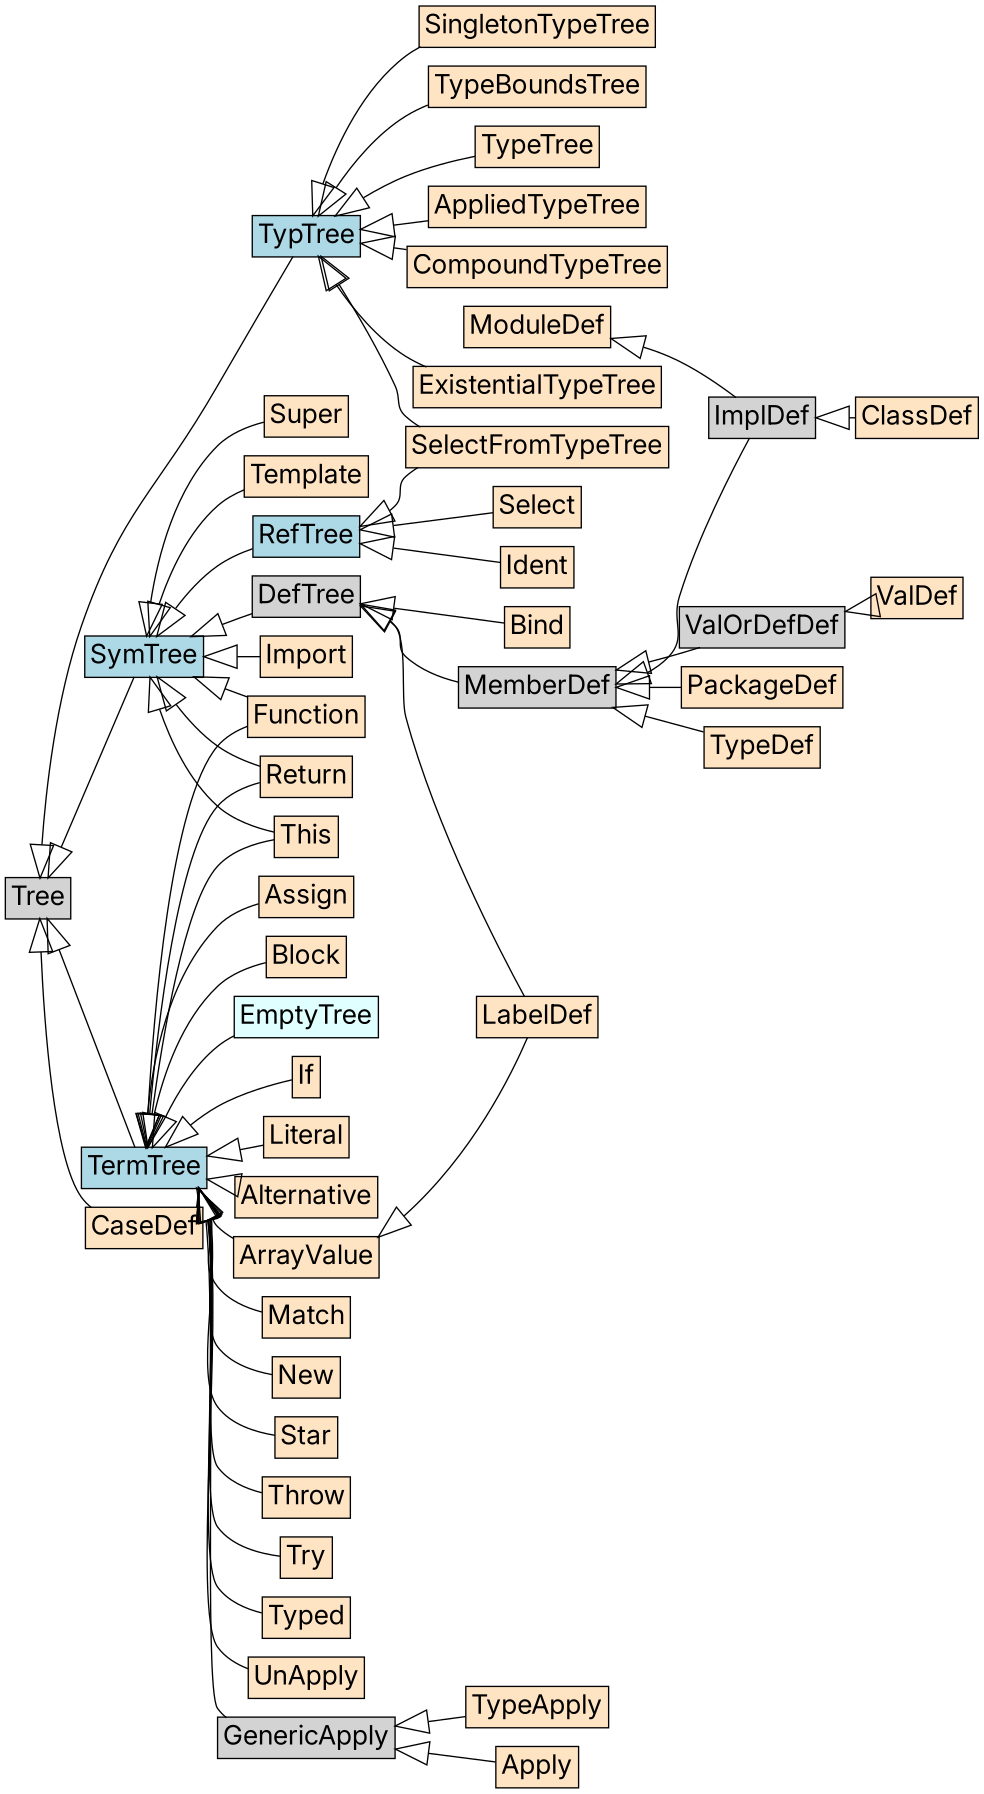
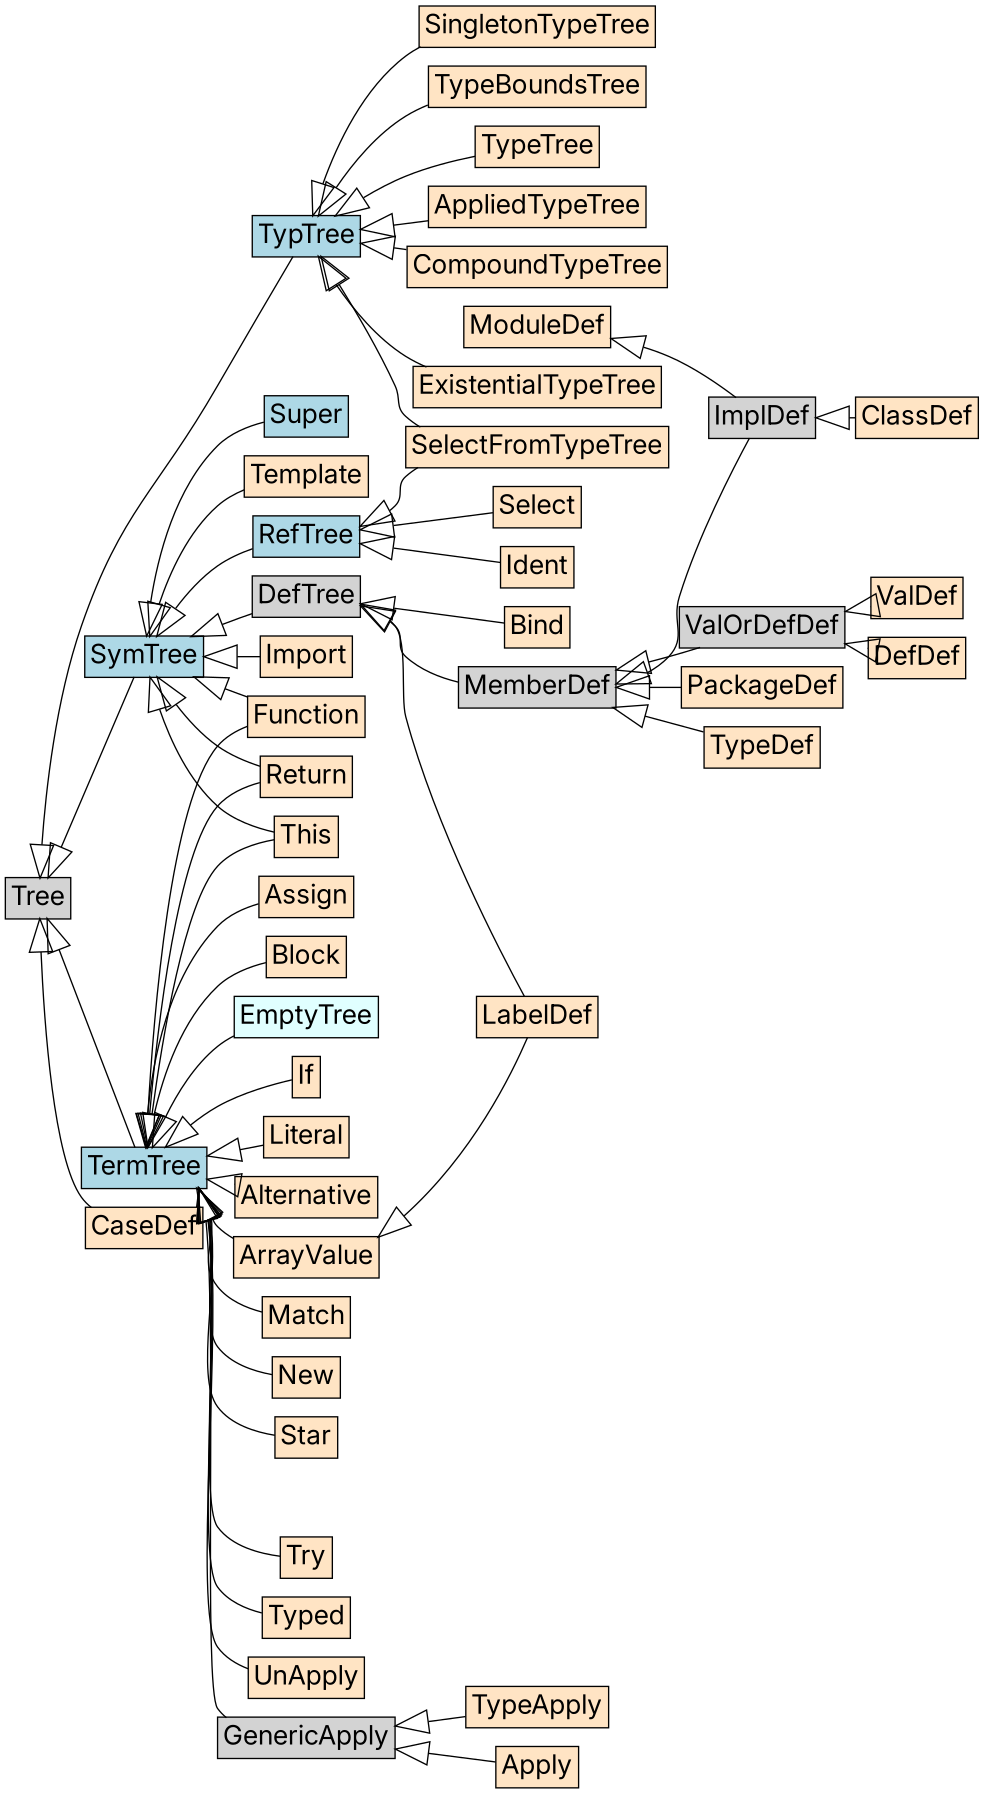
node "Super": fillcolor bisque -> lightblue
node "DefDef": added
node "Throw": removed
